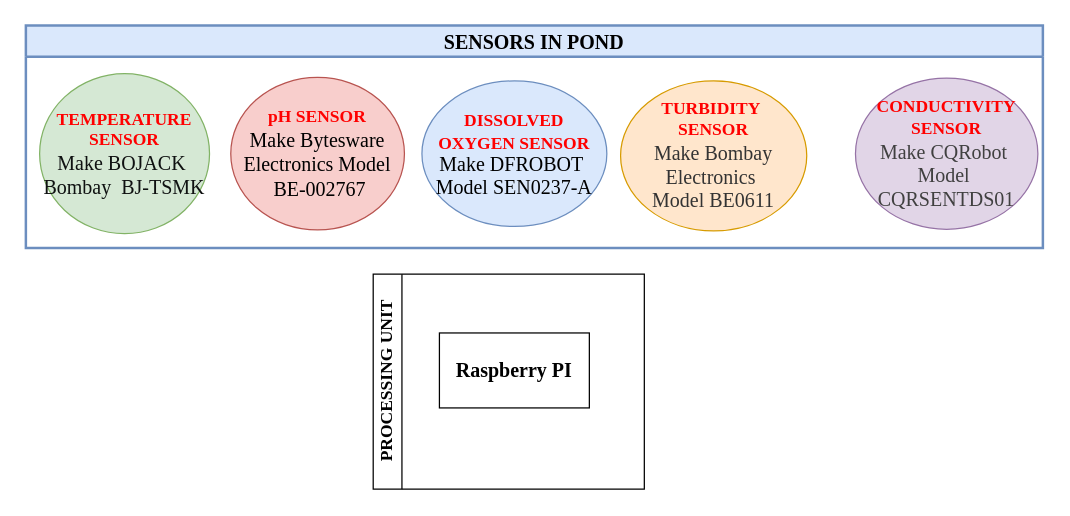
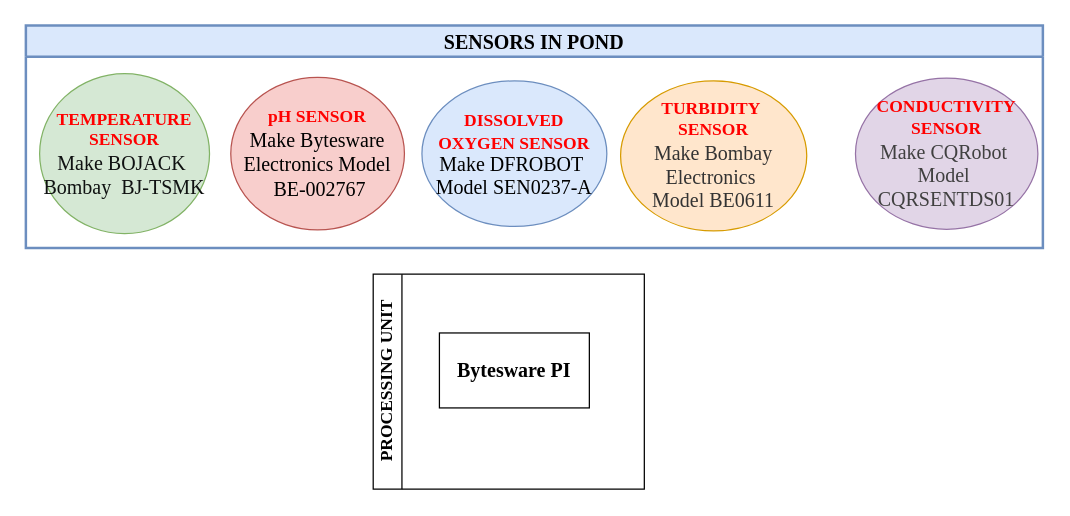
node "Raspberry PI": label "Raspberry PI" -> "Bytesware PI"
